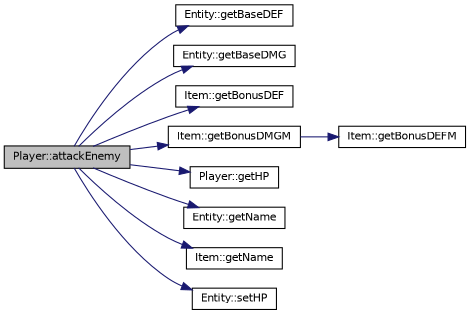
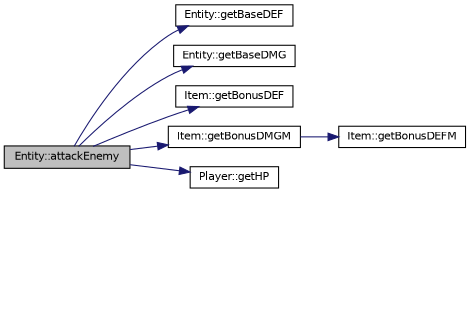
node "Player::attackEnemy": label "Player::attackEnemy" -> "Entity::attackEnemy"
node "Entity::getName": removed
node "Item::getName": removed
node "Entity::setHP": removed
